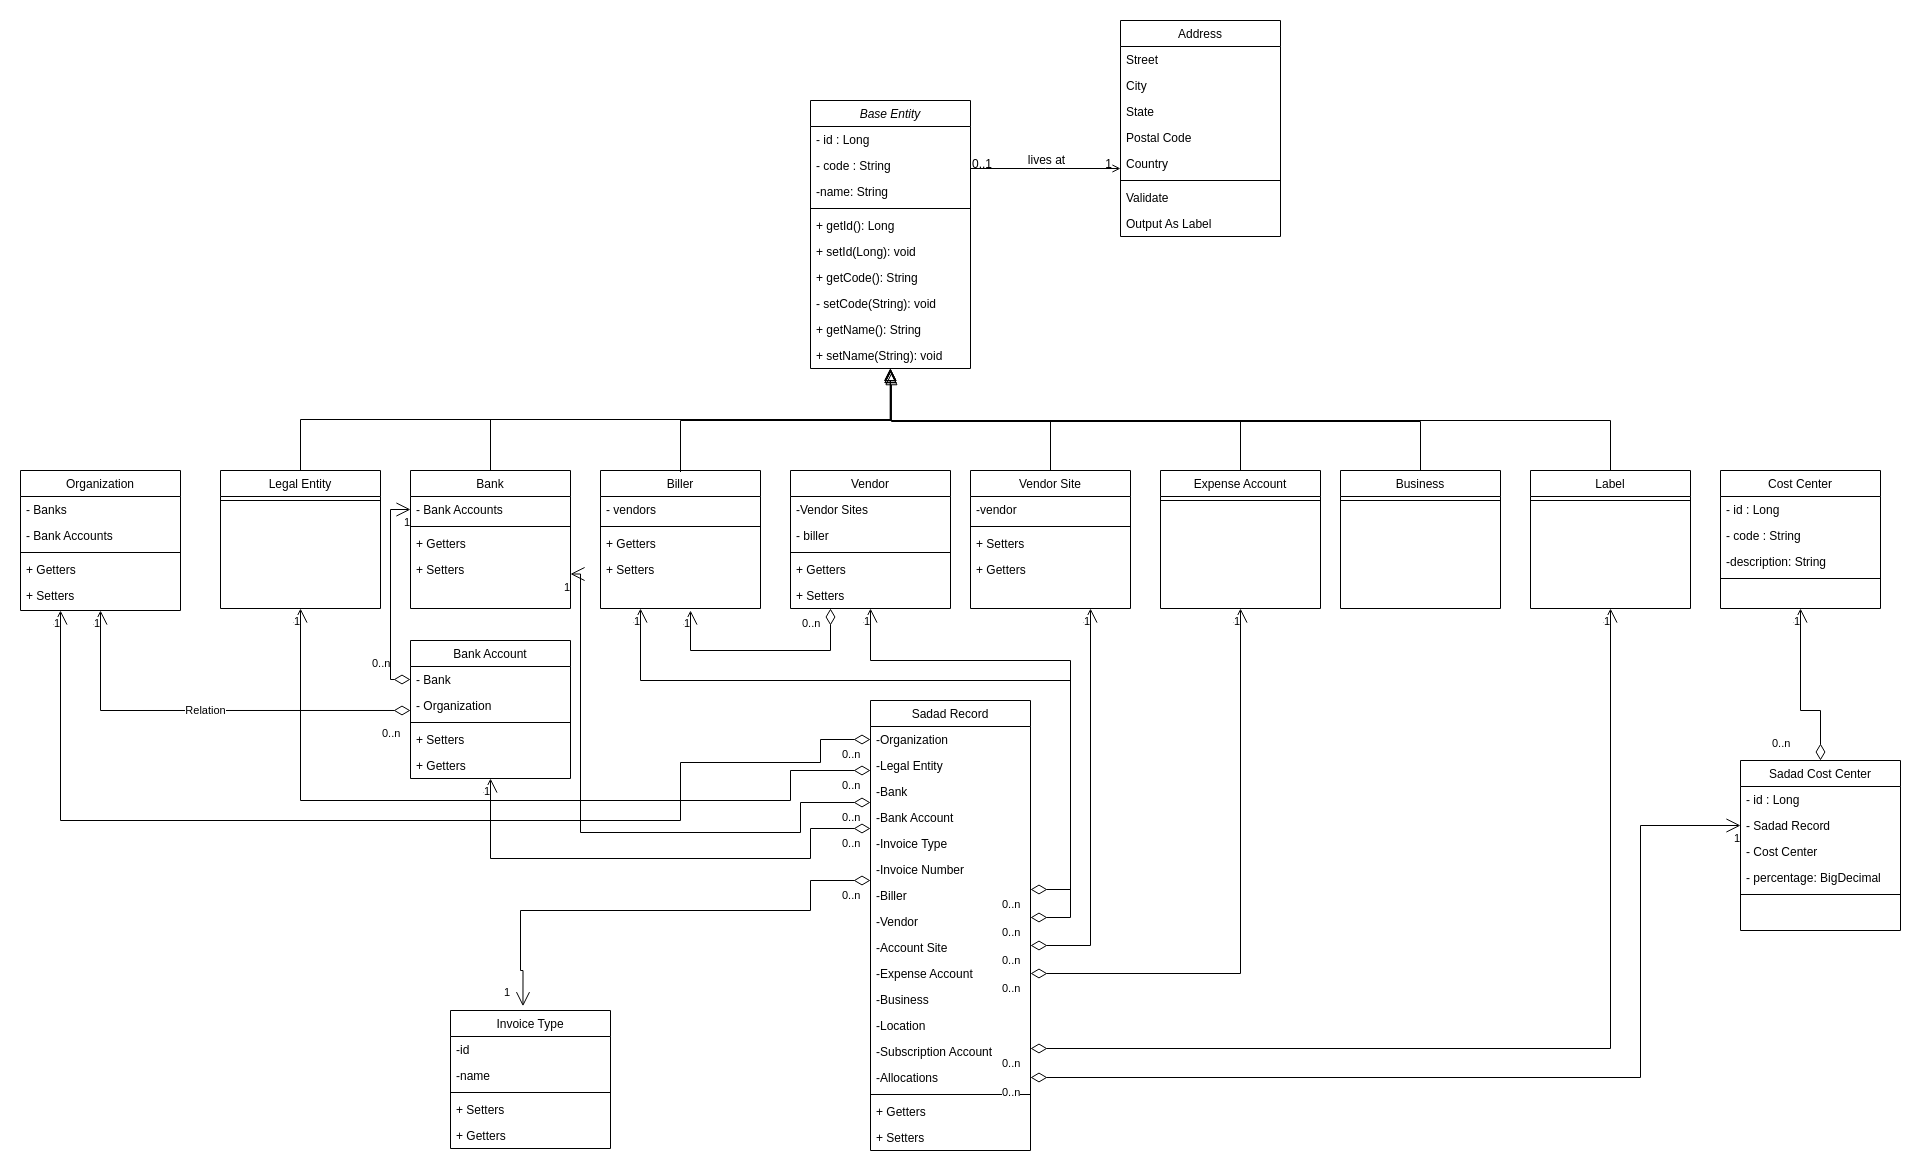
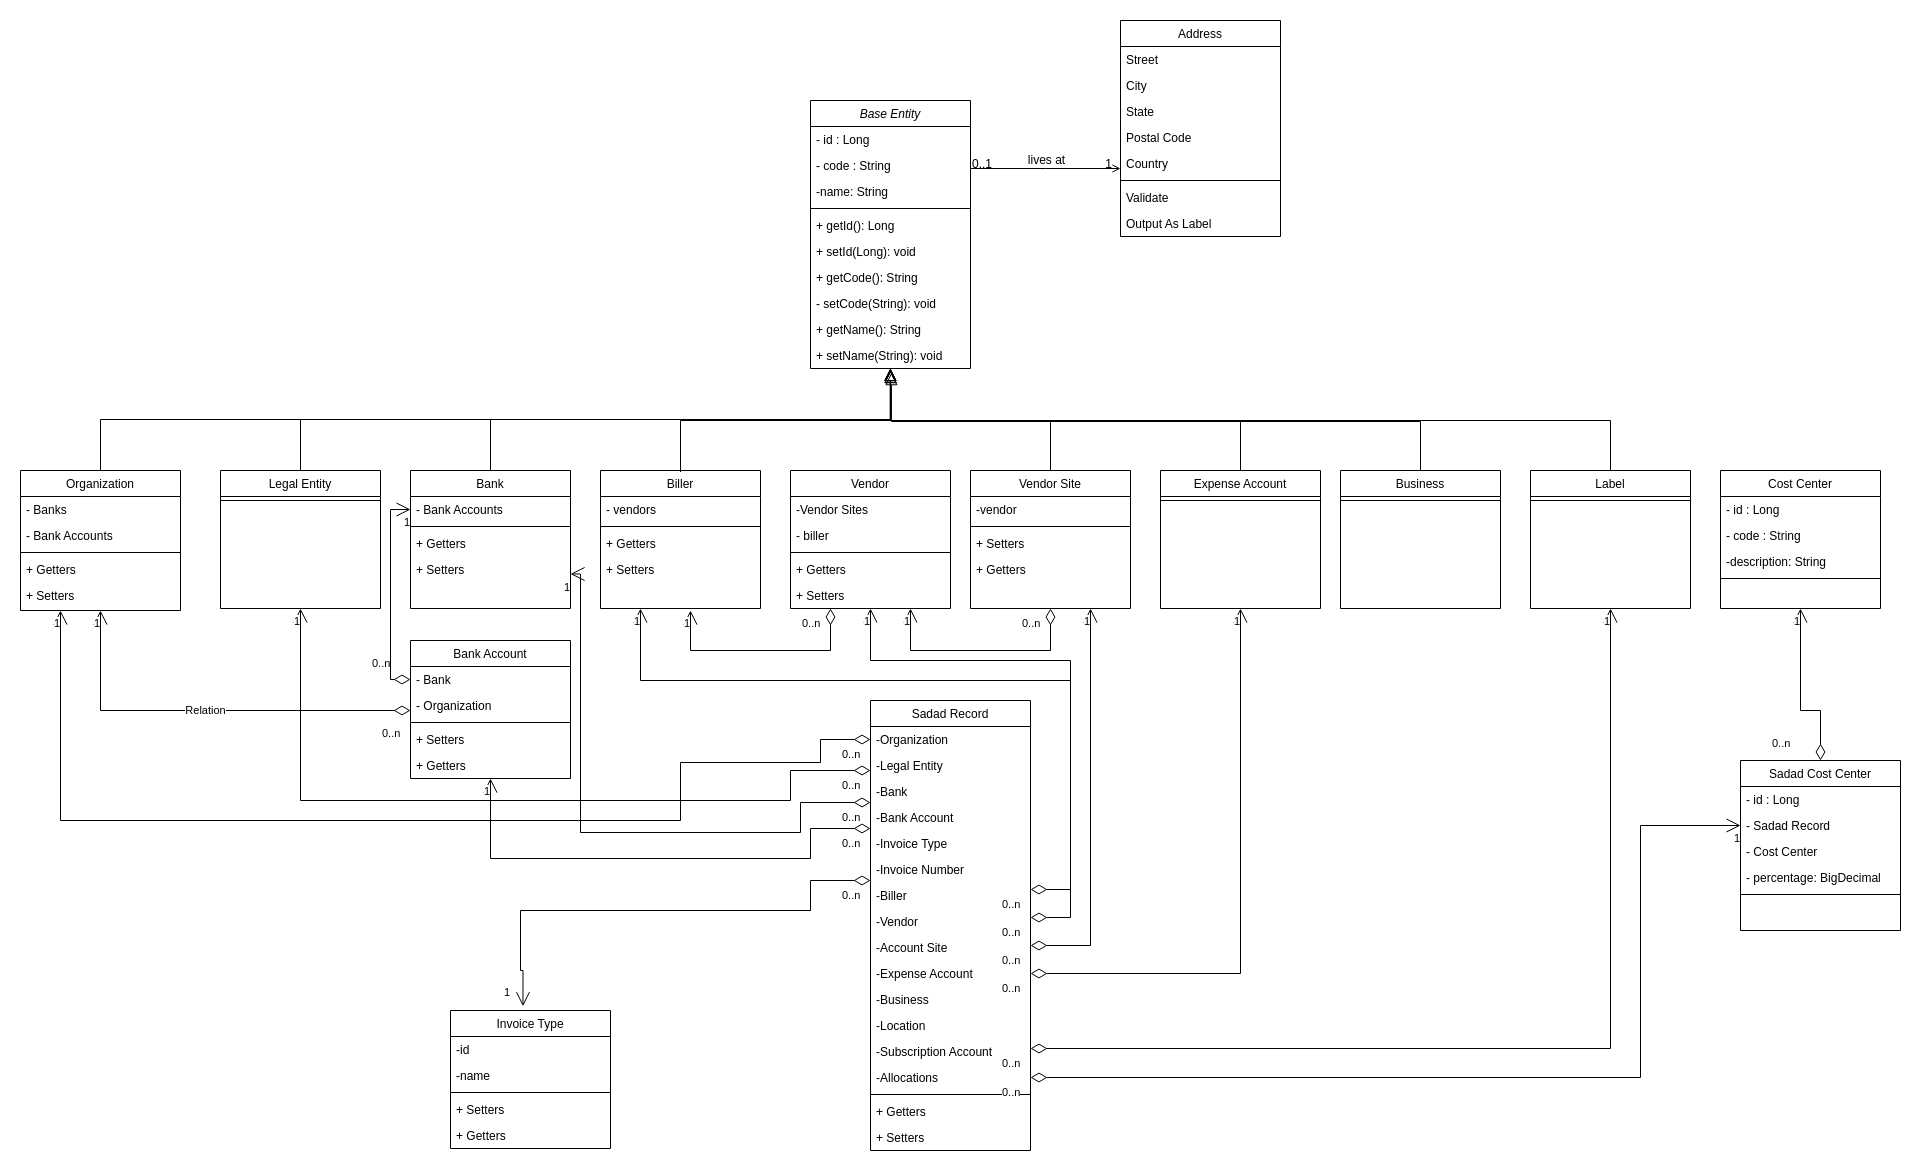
edge "Organization" -> "Base Entity": added
edge "Vendor" -- "Vendor Site": added, labels "1", "0..n"
